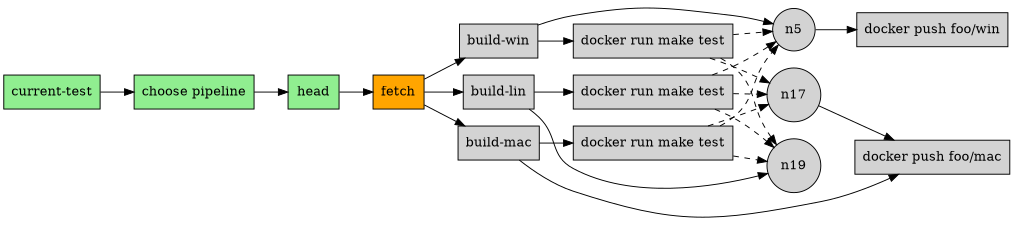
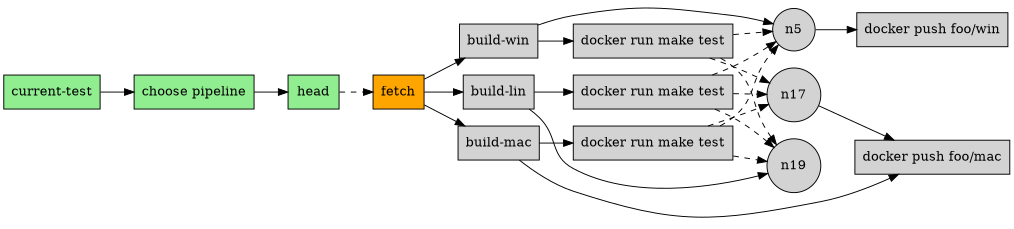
edge "head" -> "fetch": style solid -> dashed
